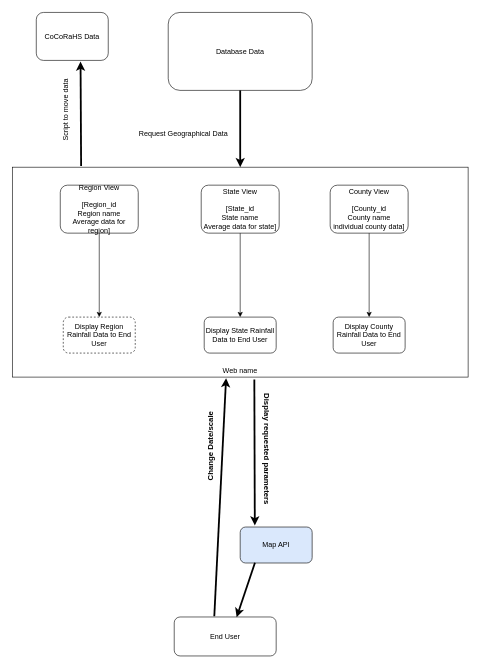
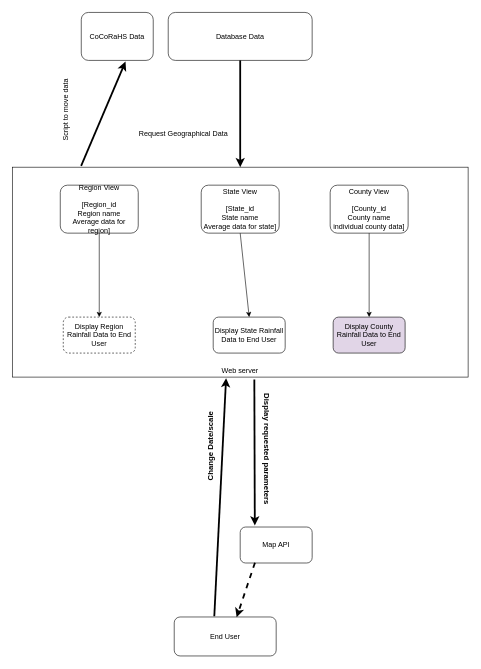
node "CoCoRaHS Data": moved (72, 36) -> (117, 36)
node "Database Data": size 144x78 -> 144x48
node "Display State Rainfall Data to End User": moved (240, 335) -> (249, 335)
node "Display County Rainfall Data to End User": fillcolor #ffffff -> #e1d5e7
node "Web name": label "Web name" -> "Web server"
node "Map API": fillcolor #dae8fc -> #ffffff
edge "Map API" -> "End User": style solid -> dashed
